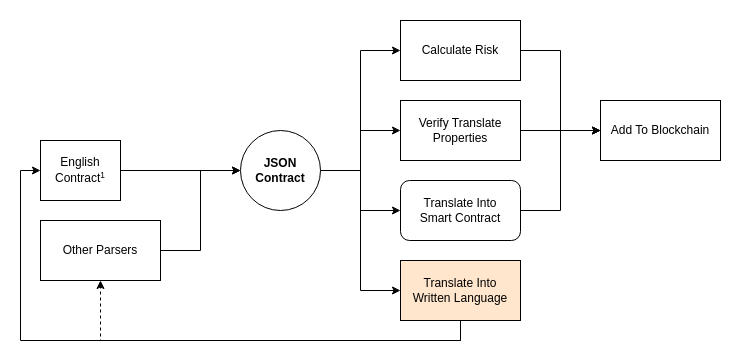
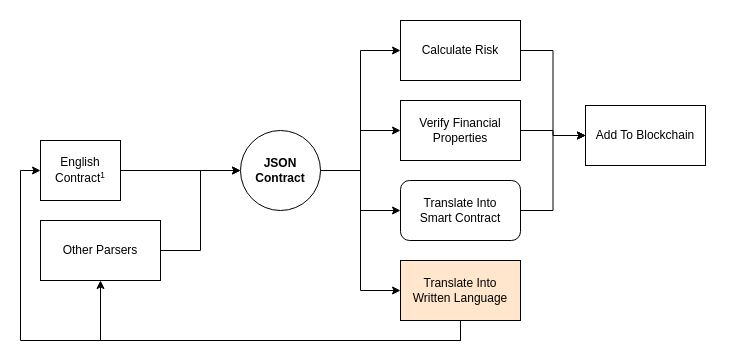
node "Verify Translate Properties": label "Verify Translate Properties" -> "Verify Financial Properties"
node "Add To Blockchain": moved (661, 131) -> (646, 136)
edge "Translate Into Written Language" -> "Other Parsers": style dashed -> solid
